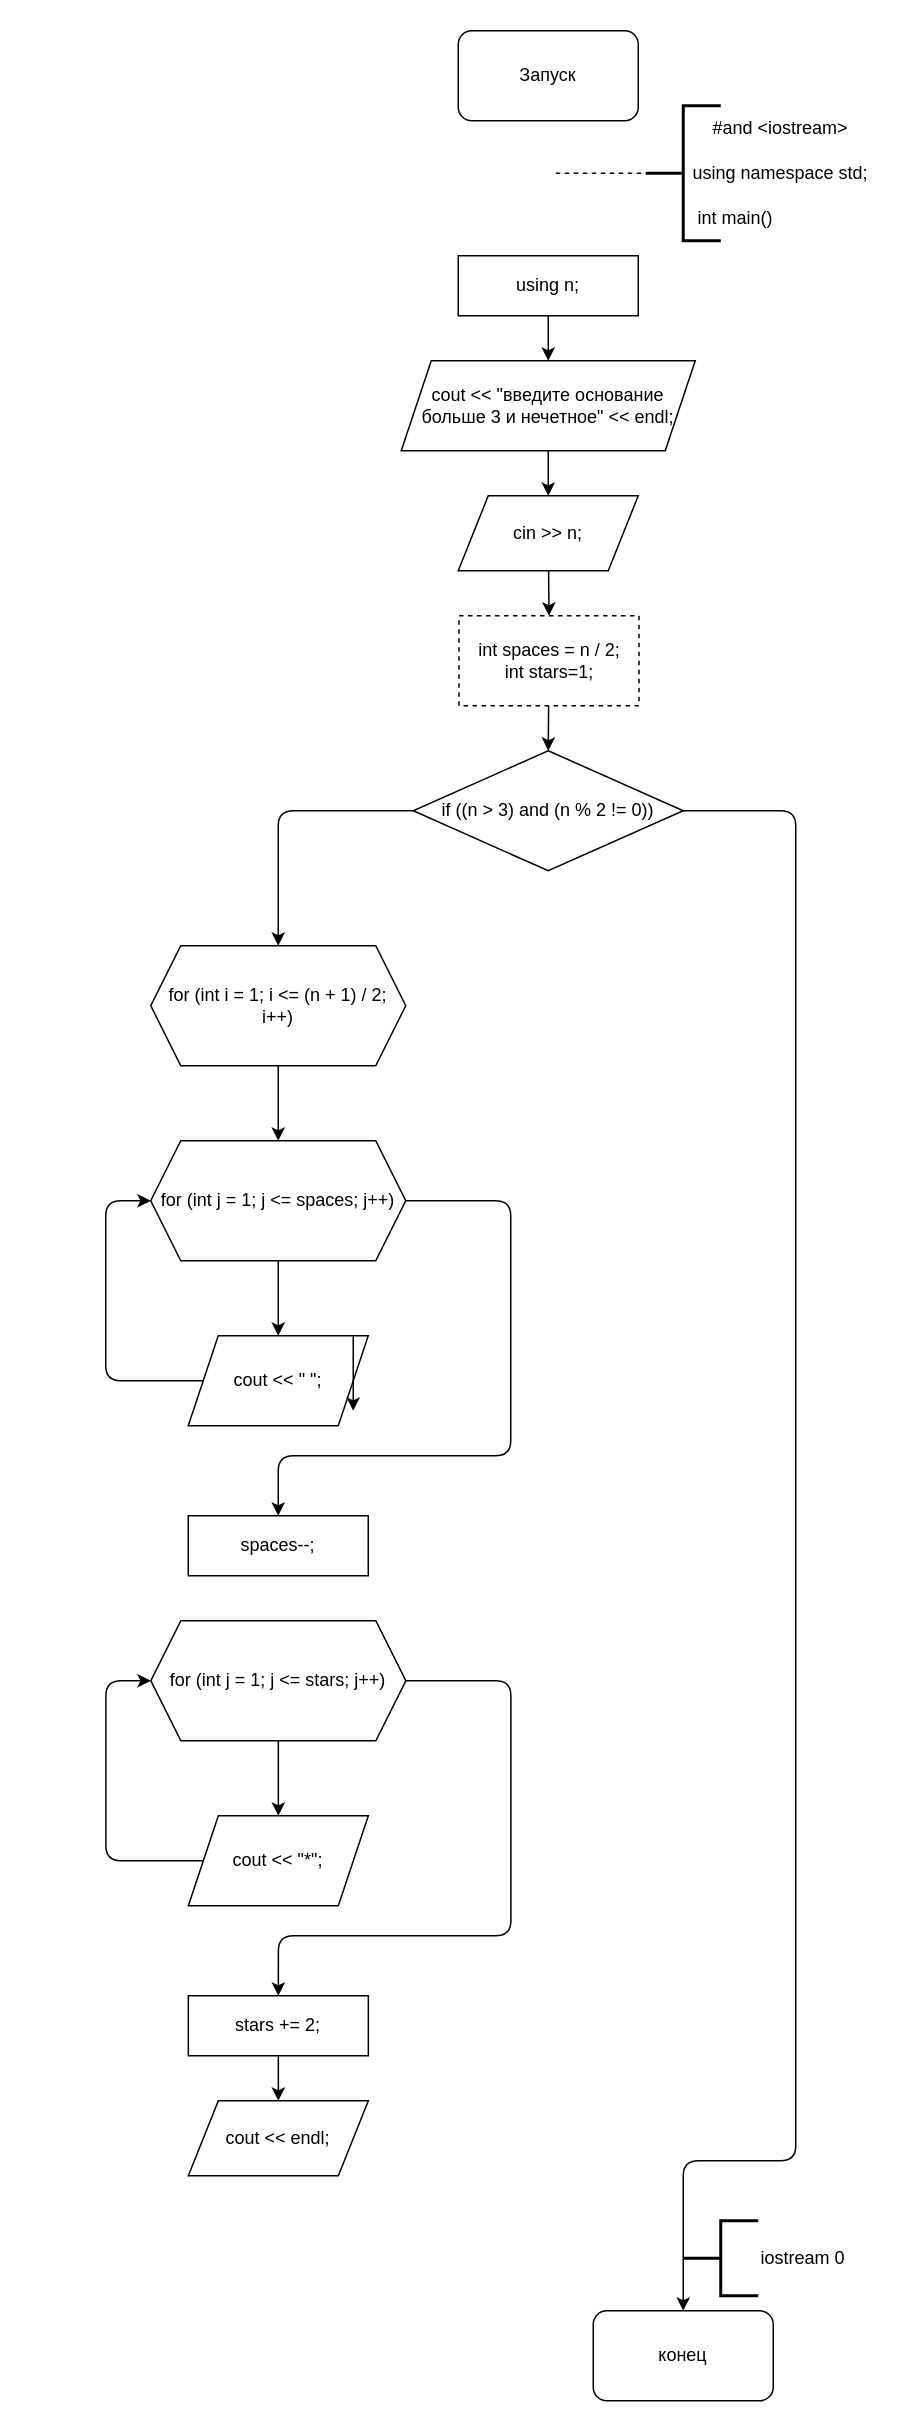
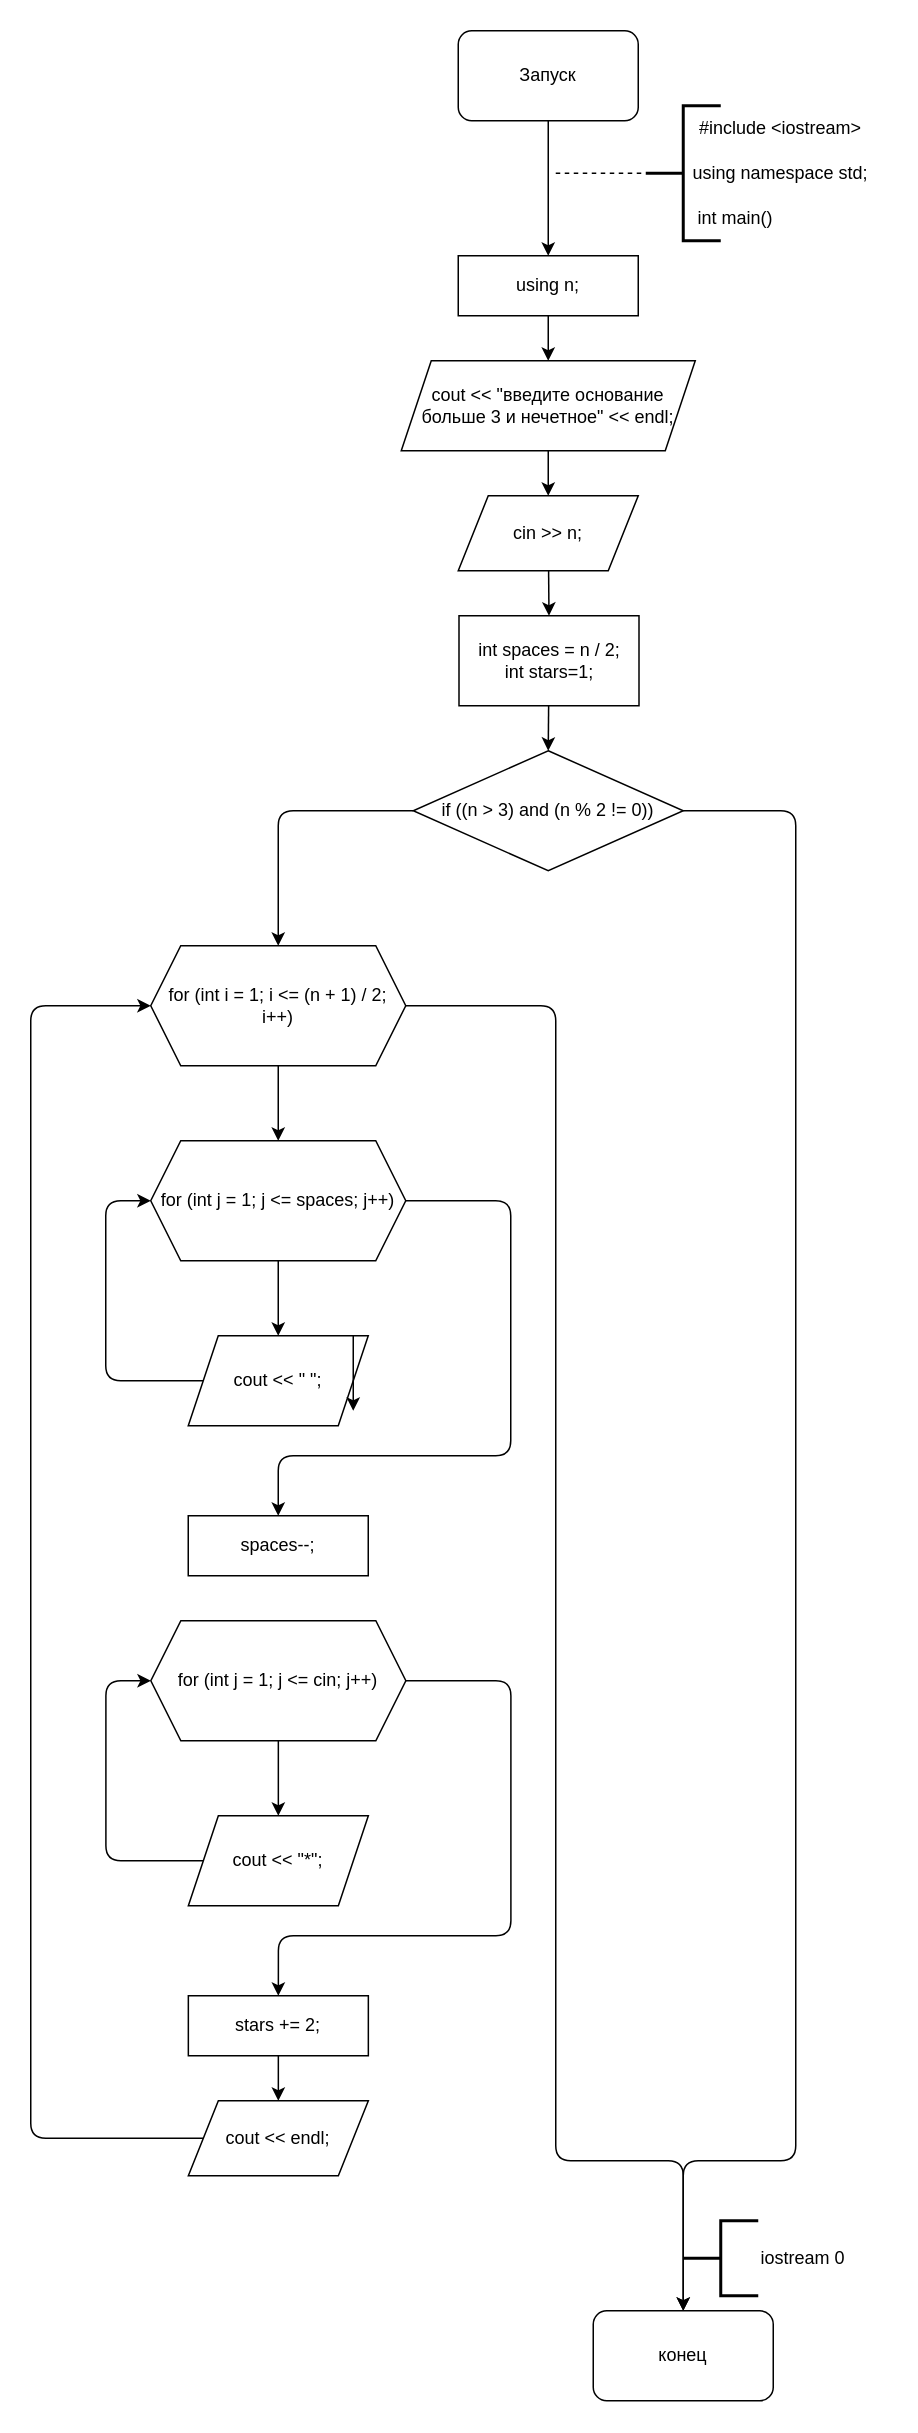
node "#and <iostream>": label "#and <iostream>" -> "#include <iostream>"
edge "Запуск" -> "using n;": added
node "int spaces = n / 2; int stars=1;": style dashed -> solid
edge "for (int i = 1; i <= (n + 1) / 2; i++)" -> "конец": added
edge "cout << endl;" -> "for (int i = 1; i <= (n + 1) / 2; i++)": added
node "for (int j = 1; j <= stars; j++)": label "for (int j = 1; j <= stars; j++)" -> "for (int j = 1; j <= cin; j++)"
